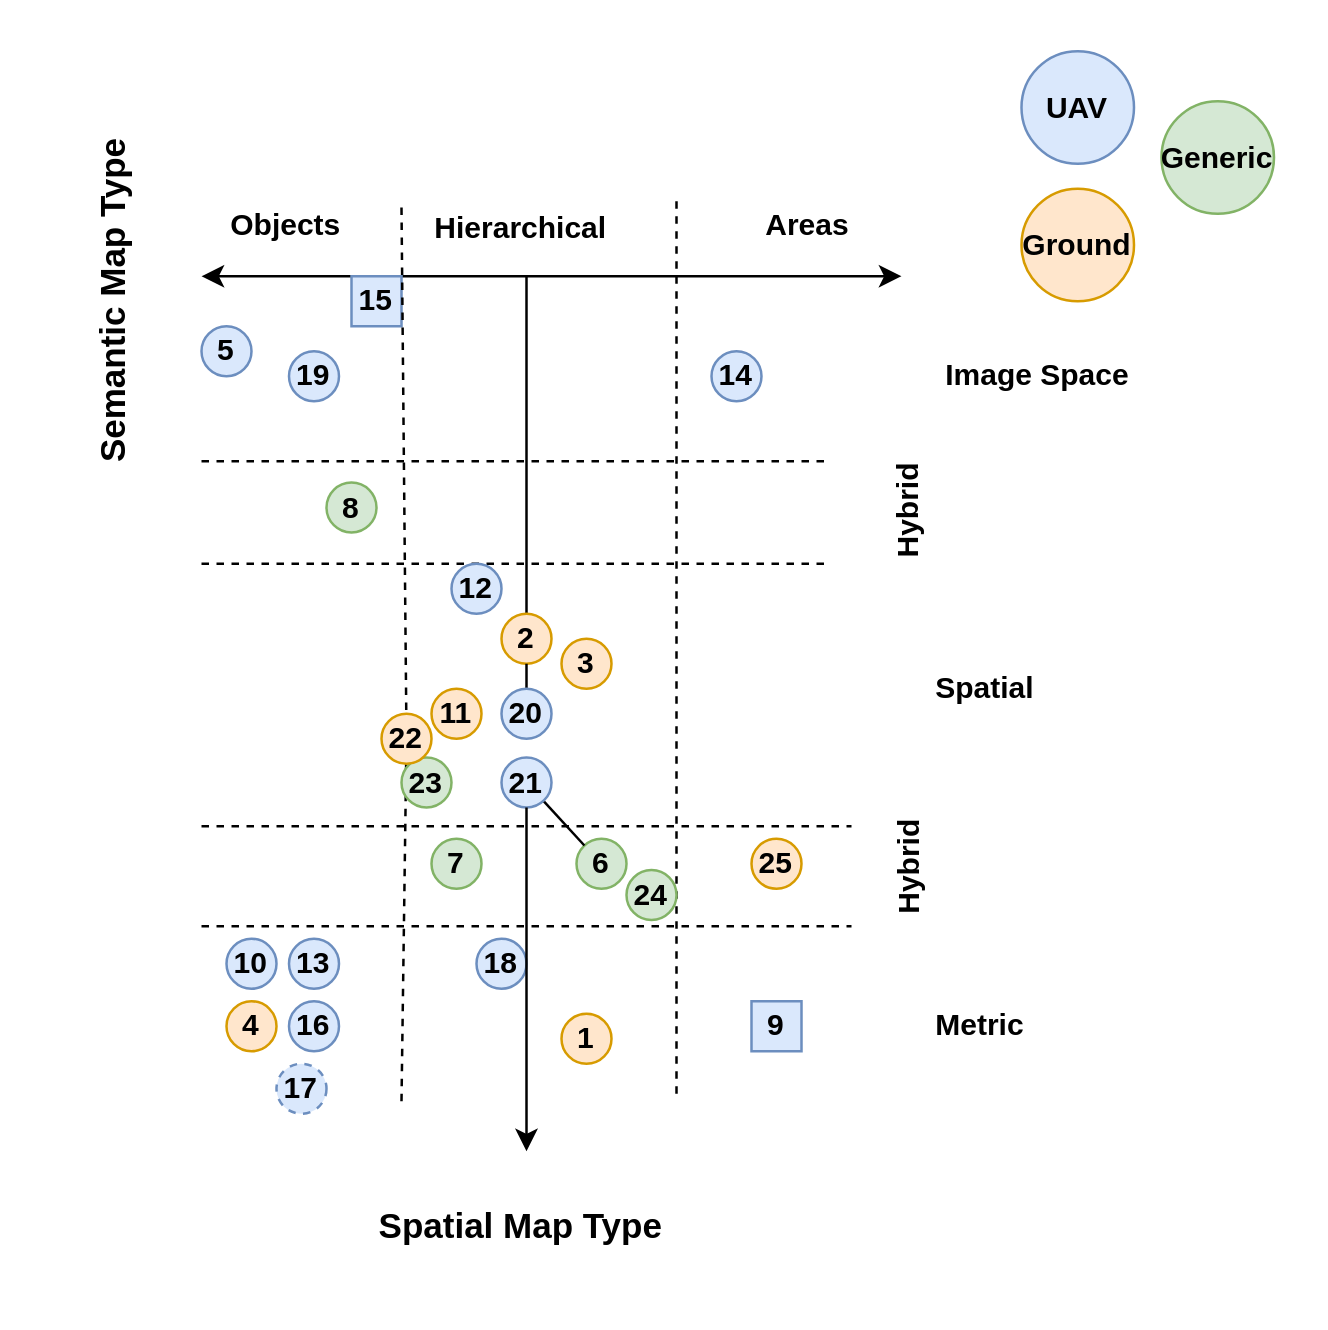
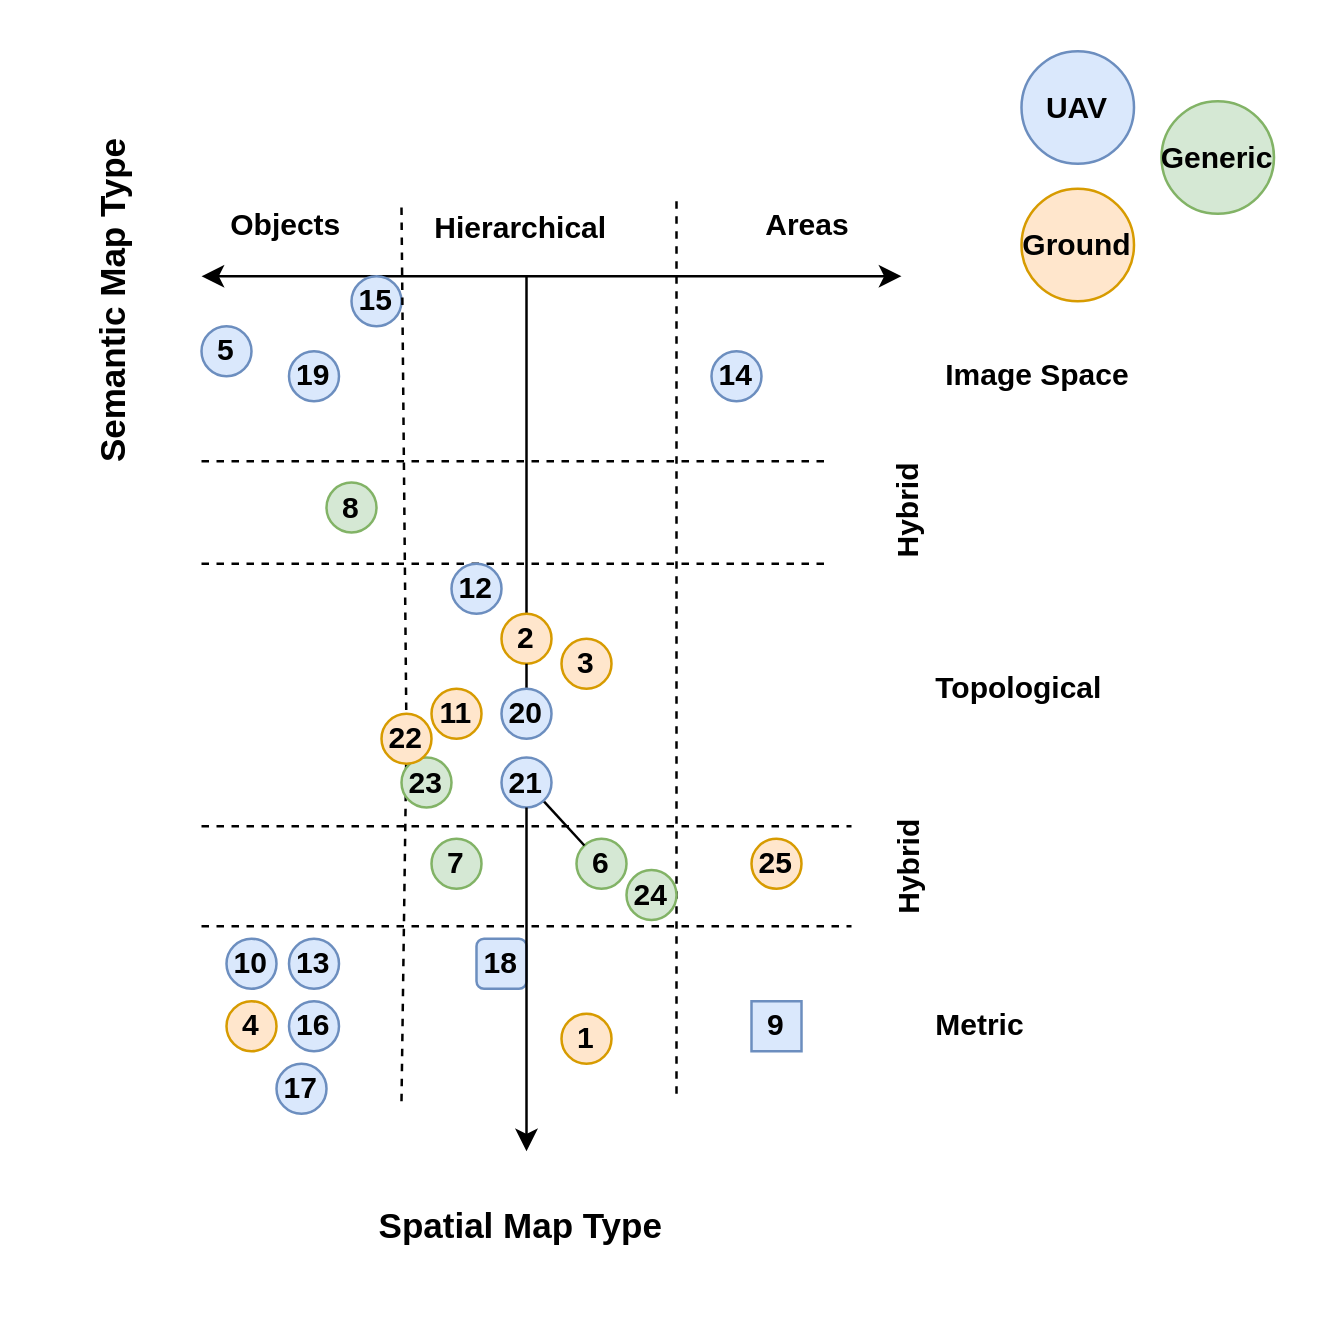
node "15": shape rectangle -> ellipse
node "Spatial": label "Spatial" -> "Topological"
node "18": shape ellipse -> rounded rectangle
node "17": style dashed -> solid
